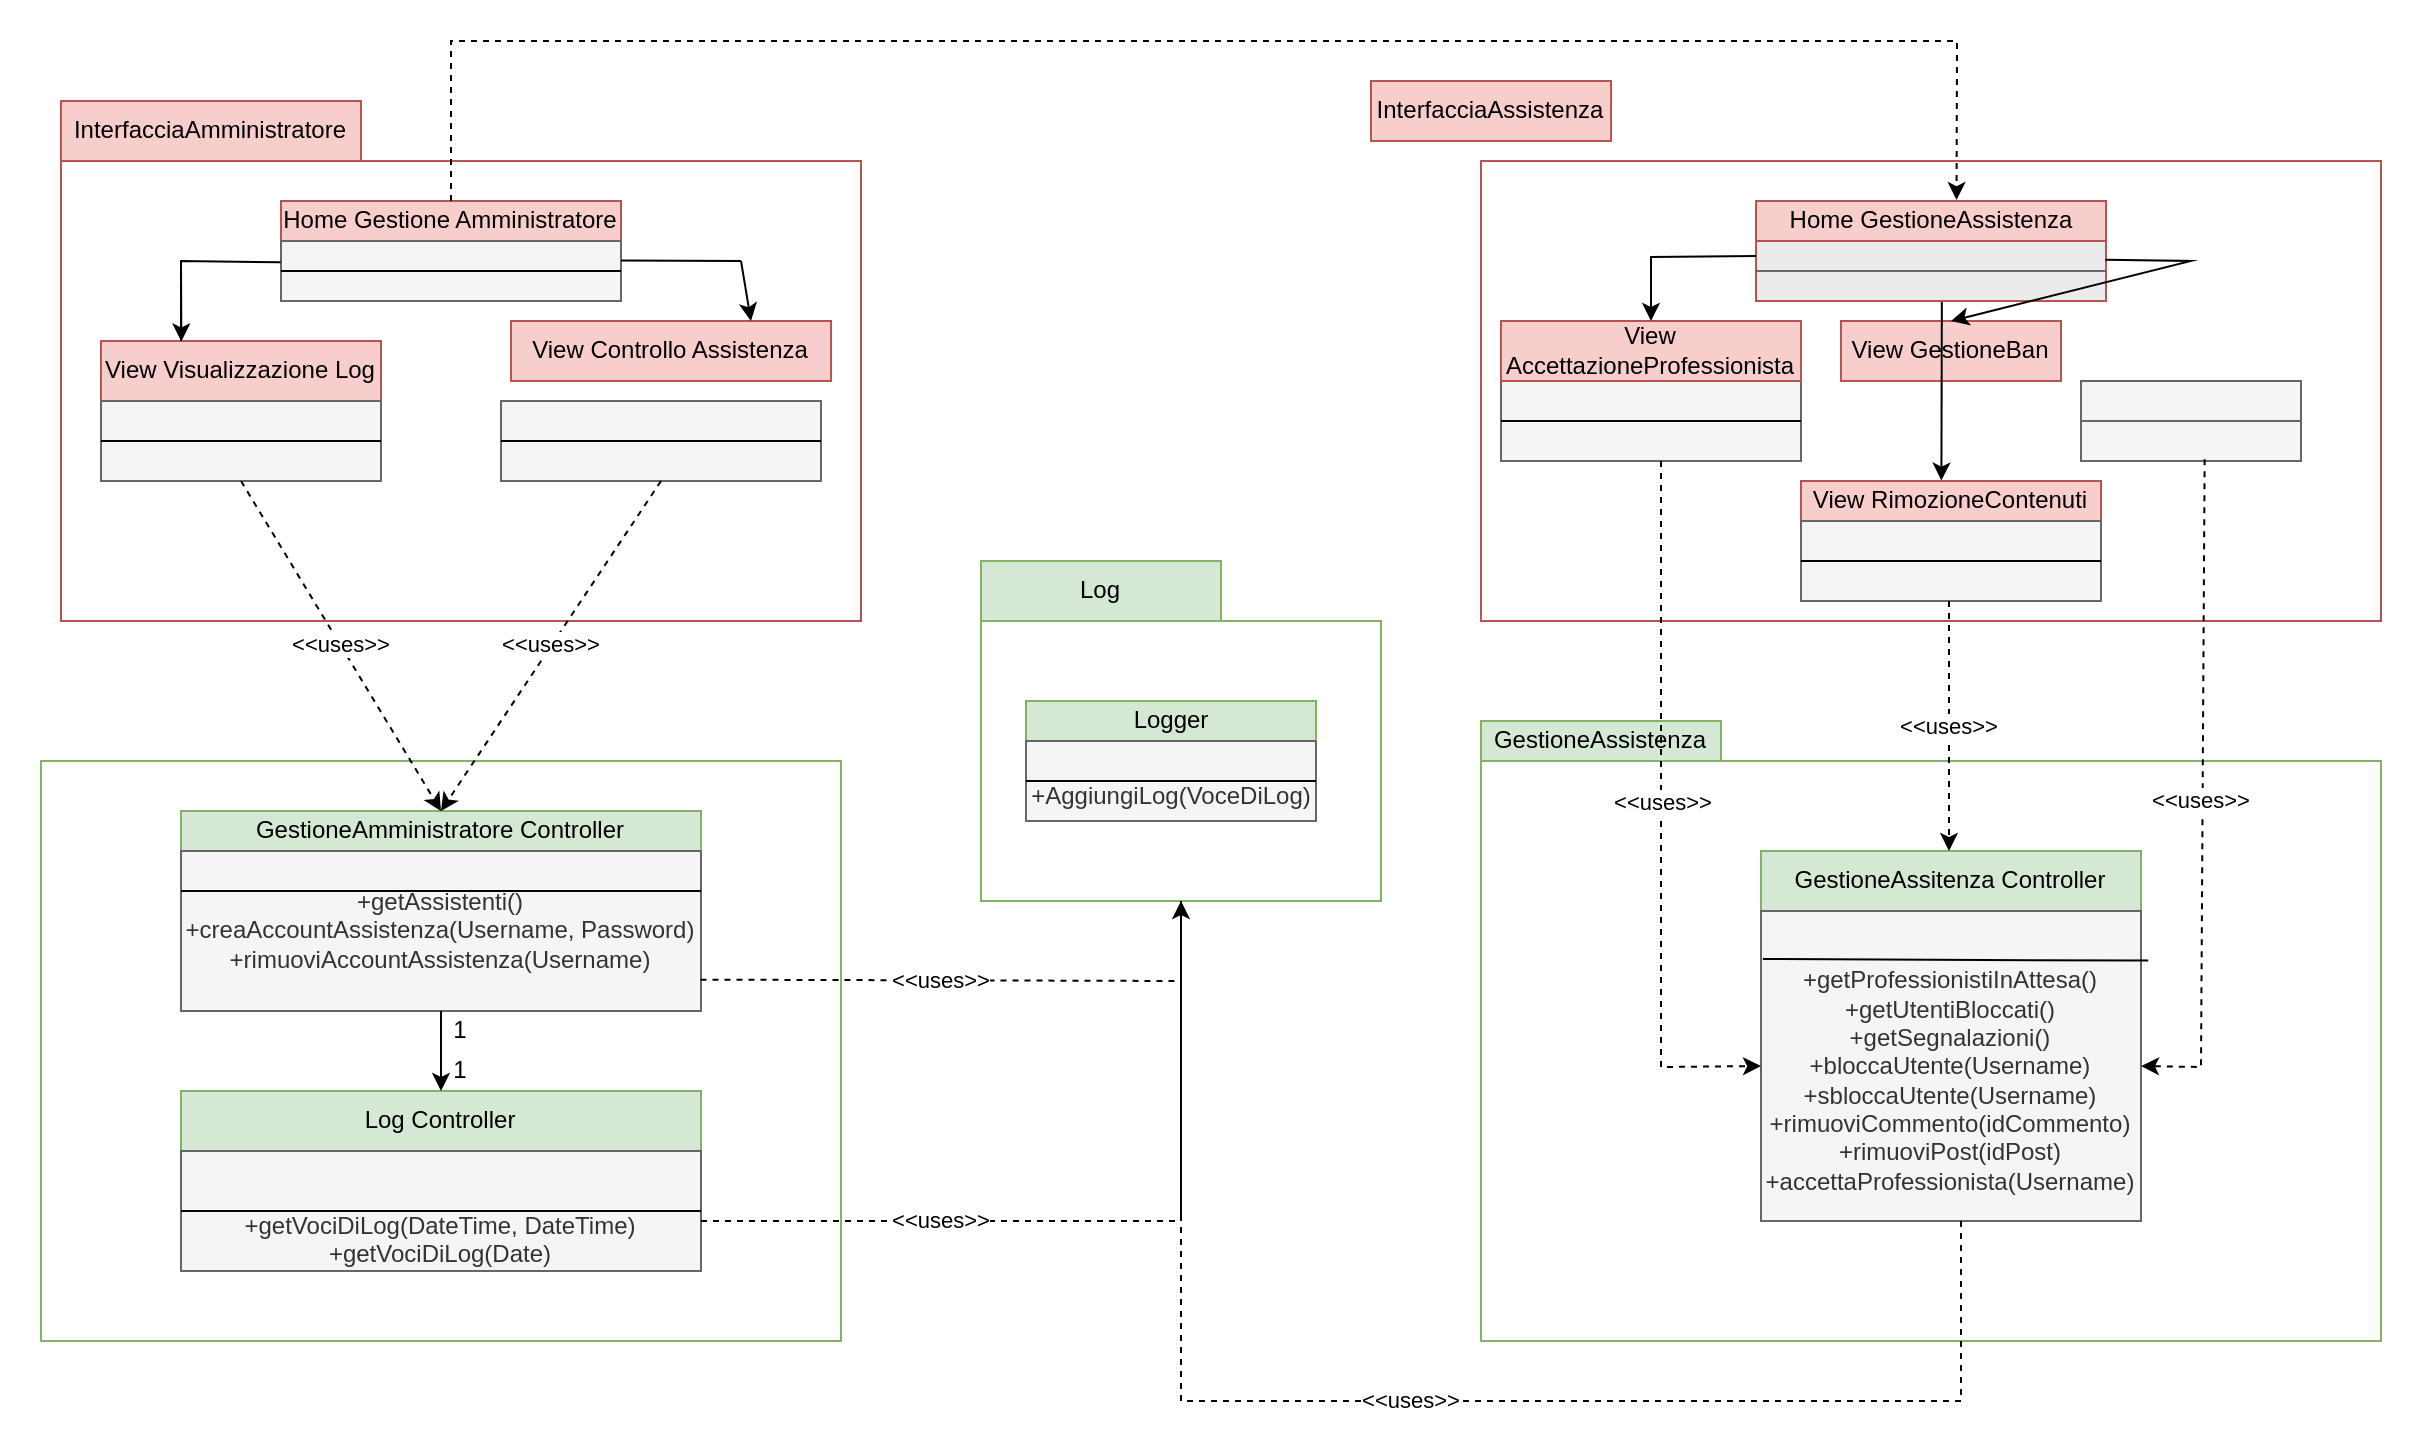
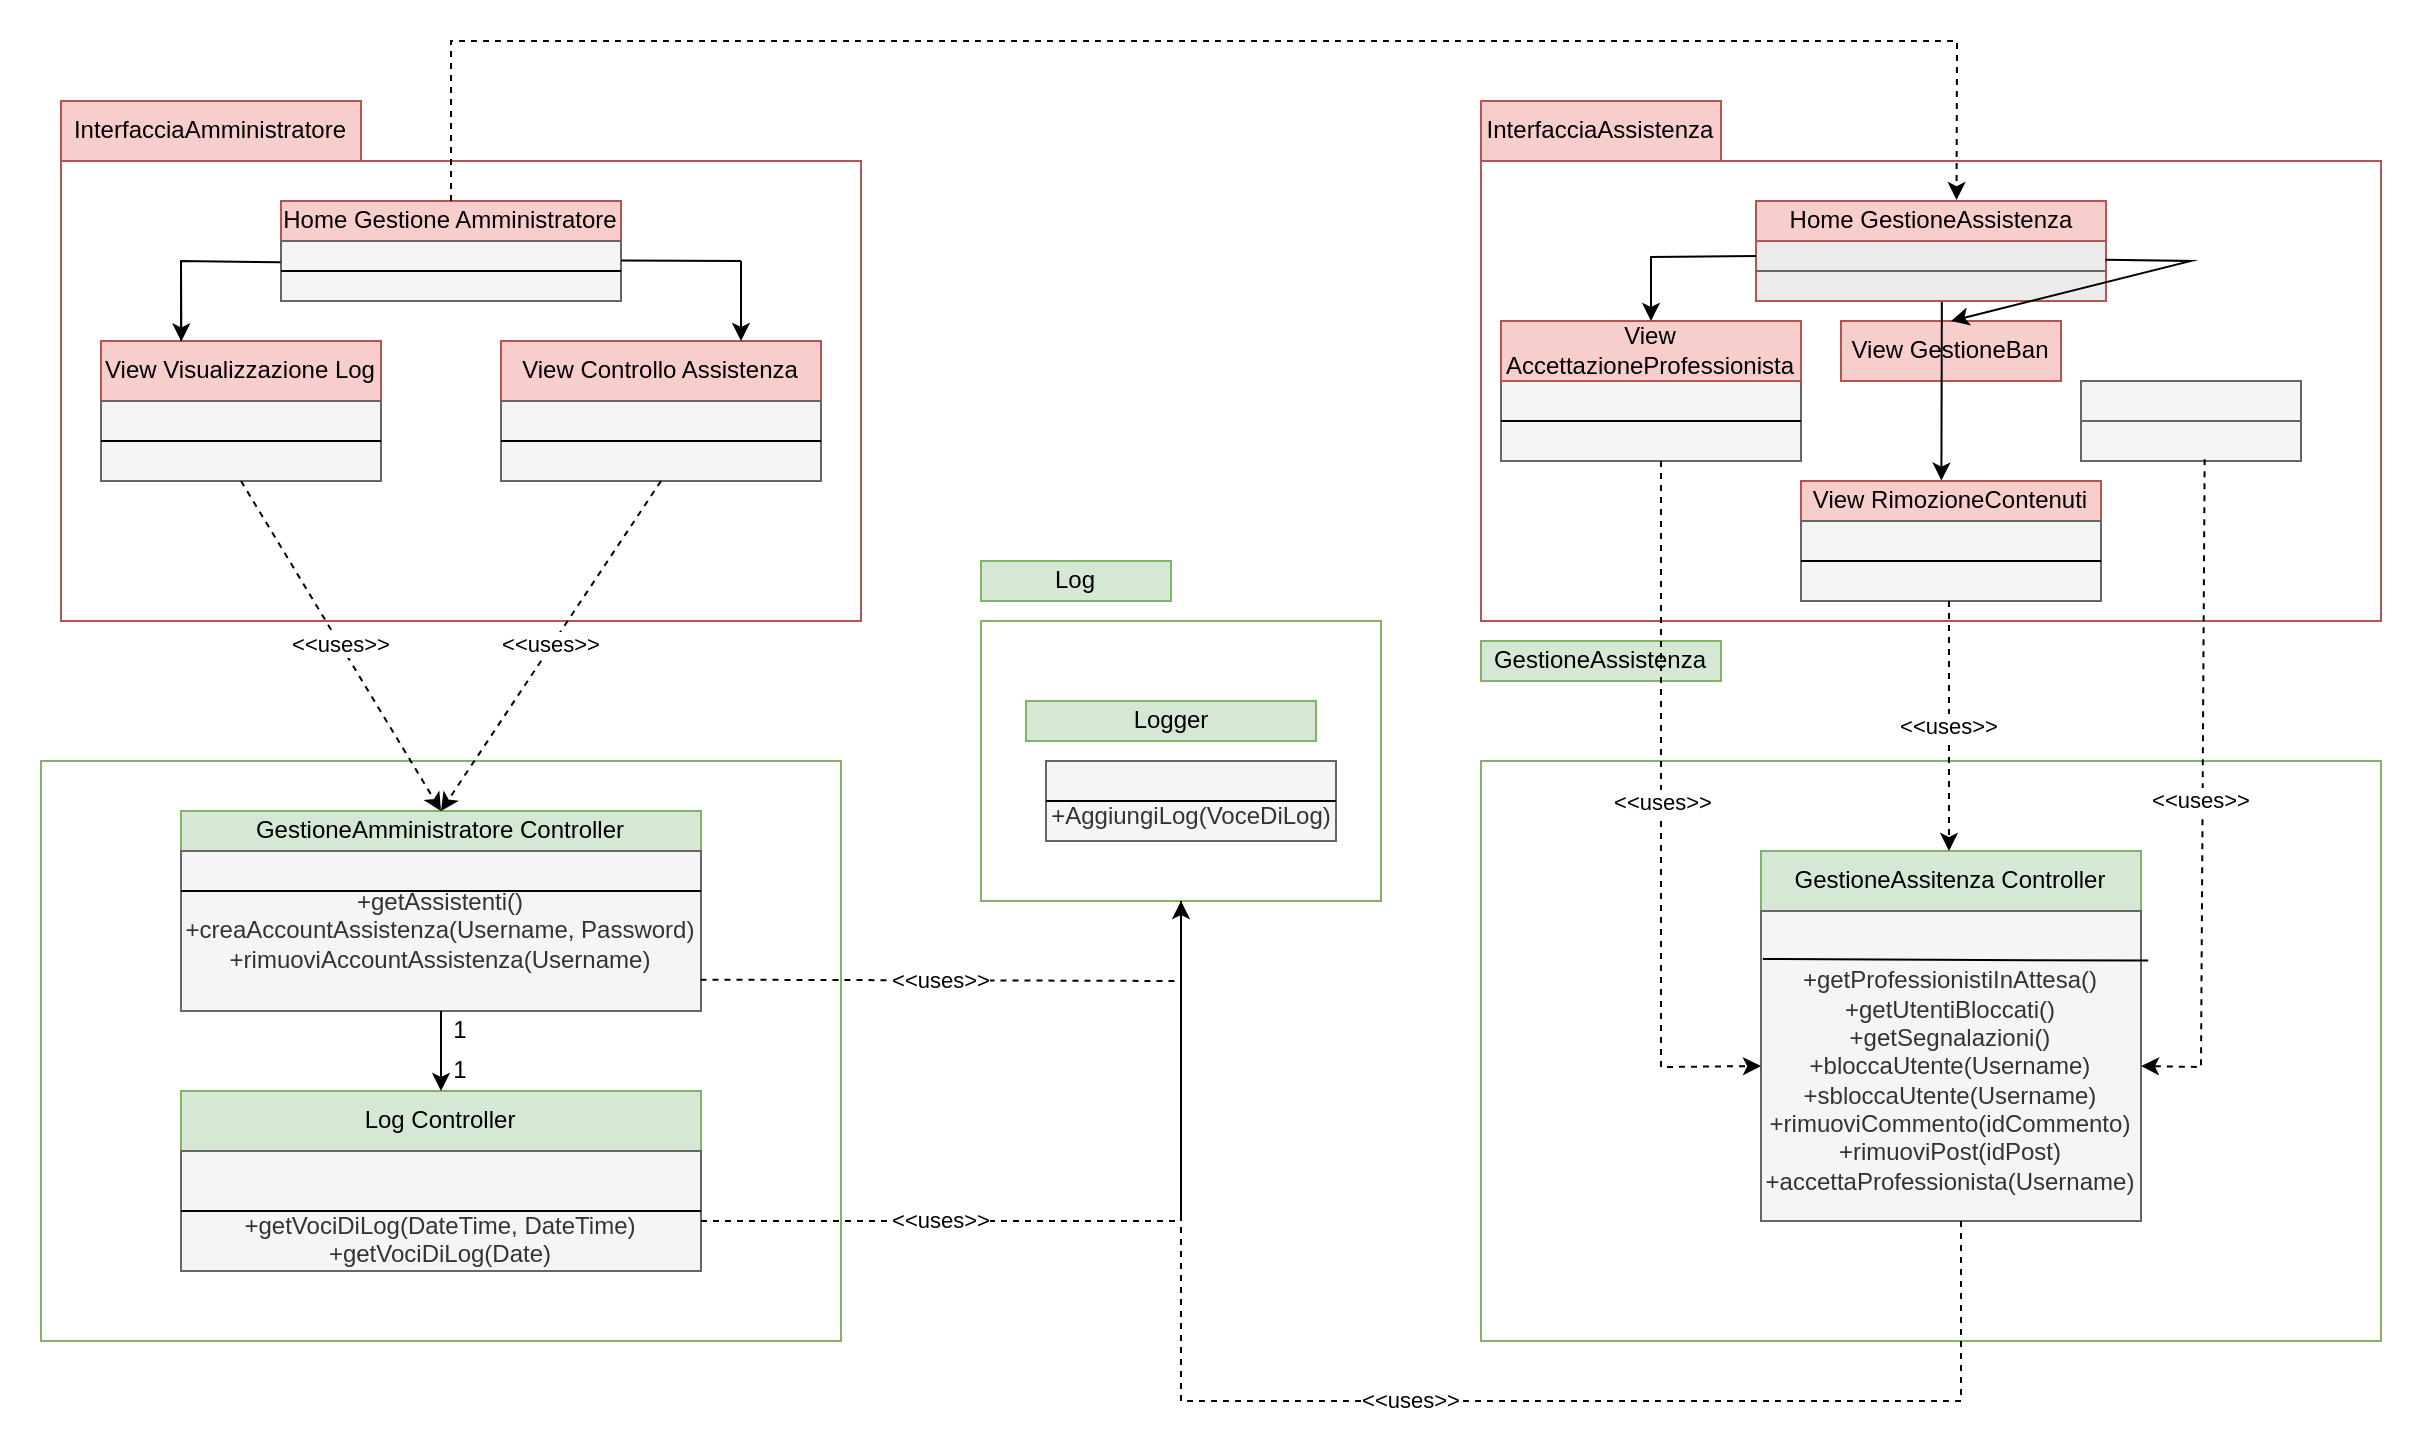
node "InterfacciaAssistenza": moved (1491, 111) -> (1601, 131)
node "View Controllo Assistenza": moved (671, 351) -> (661, 371)
node "Log": size 240x60 -> 190x40
node "GestioneAssistenza": moved (1601, 741) -> (1601, 661)
node "+AggiungiLog(VoceDiLog)": moved (1171, 781) -> (1191, 801)
